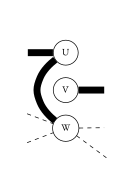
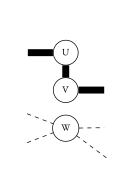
edge "U" -- "W": now "U" -- "V"
